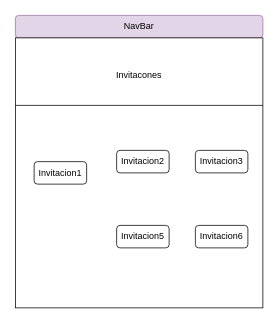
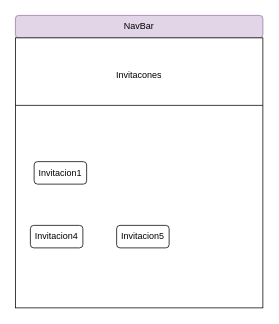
node "Invitacion2": removed
node "Invitacion3": removed
node "Invitacion4": added
node "Invitacion6": removed
